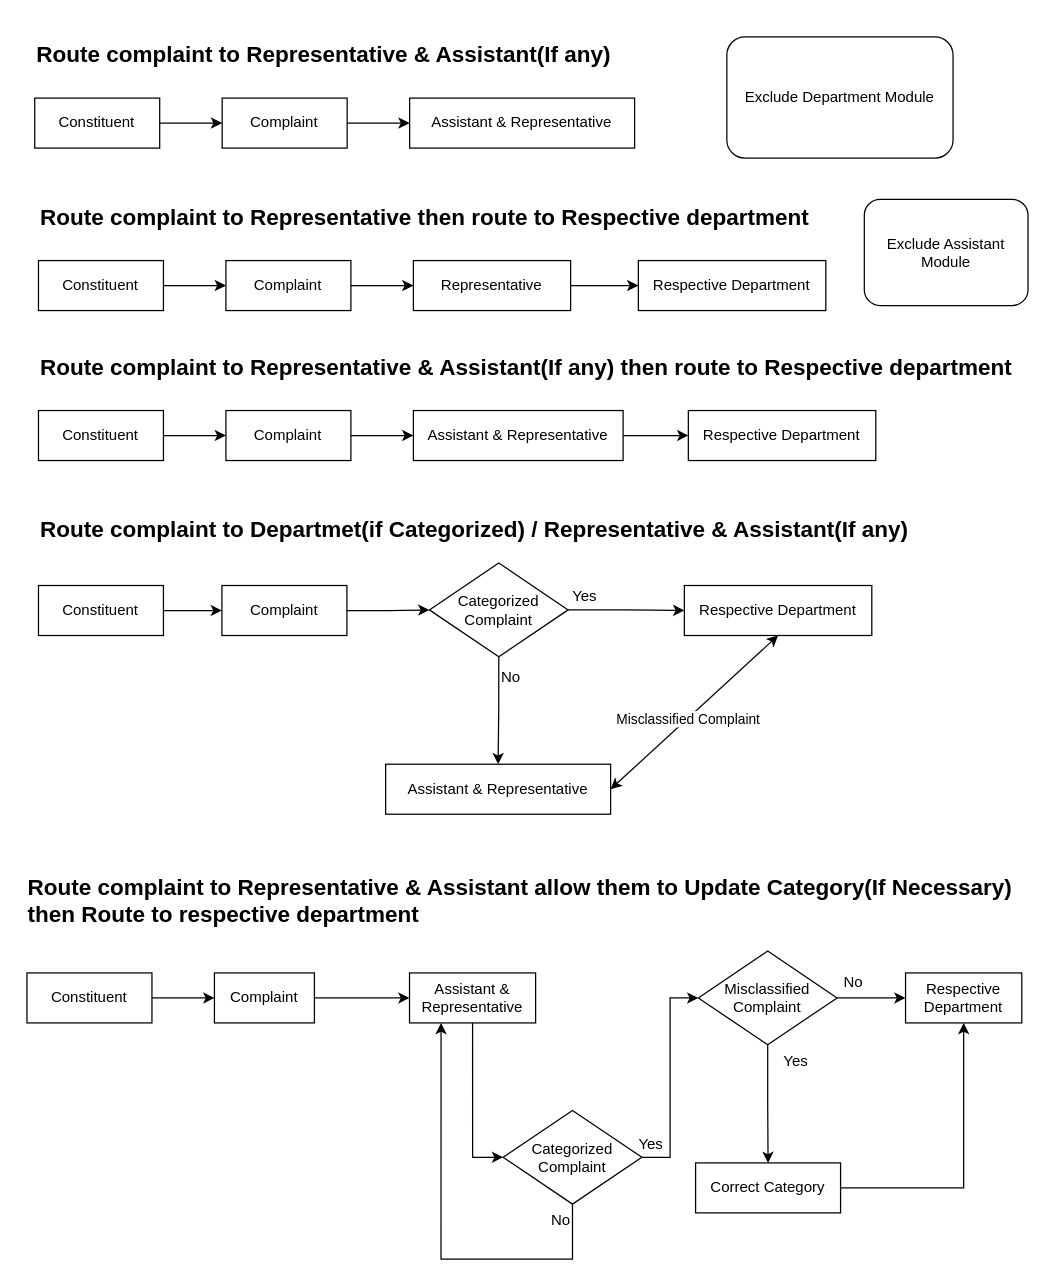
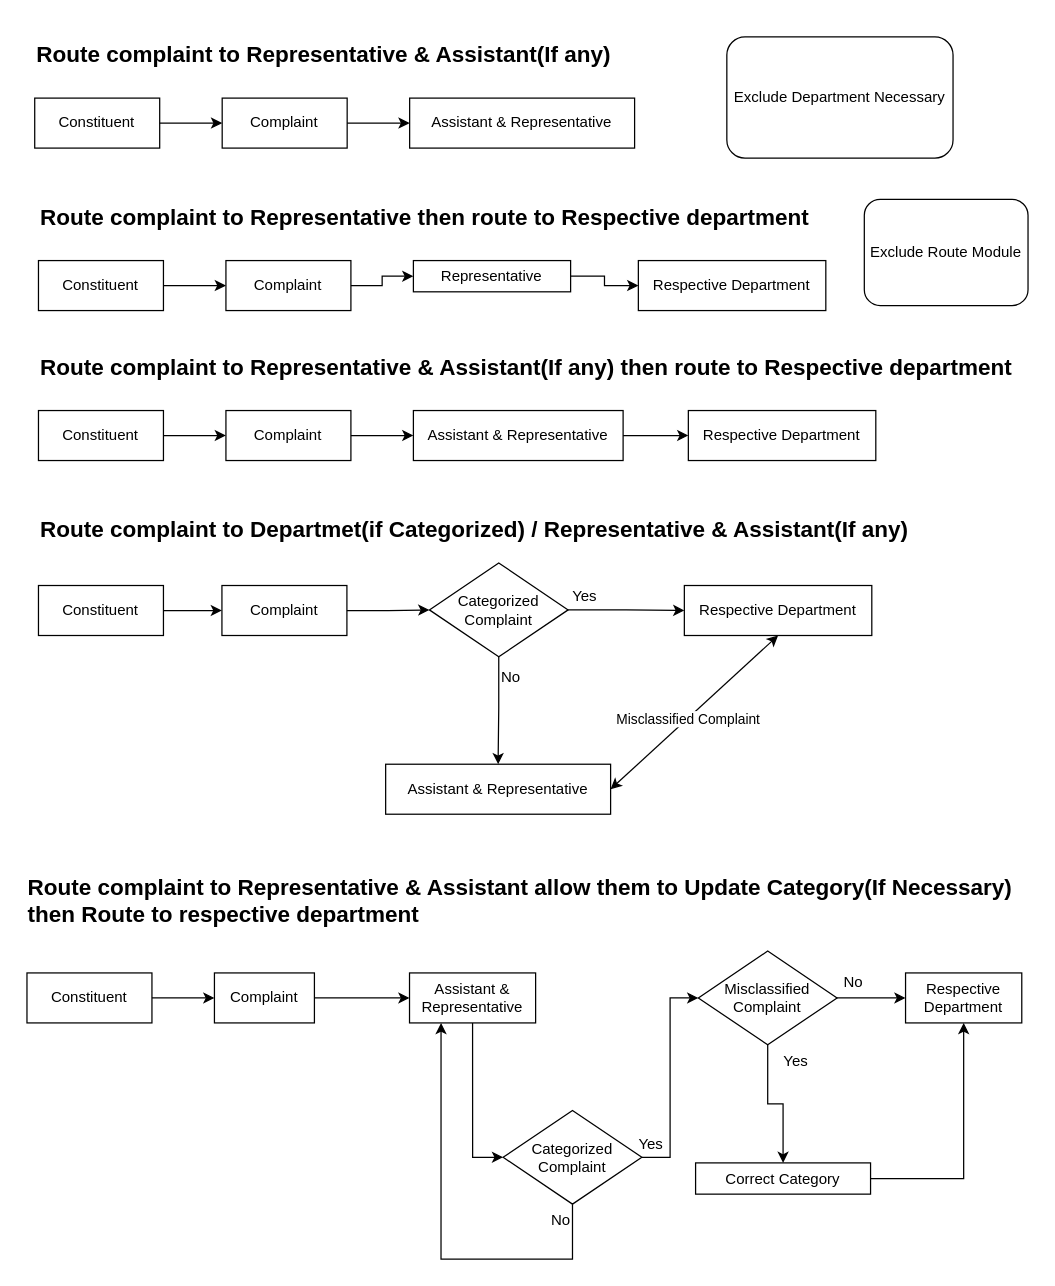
node "Exclude Department Module": label "Exclude Department Module" -> "Exclude Department Necessary"
node "Exclude Assistant Module": label "Exclude Assistant Module" -> "Exclude Route Module"
node "Representative": size 157x50 -> 157x31
node "Correct Category": size 145x50 -> 175x31
